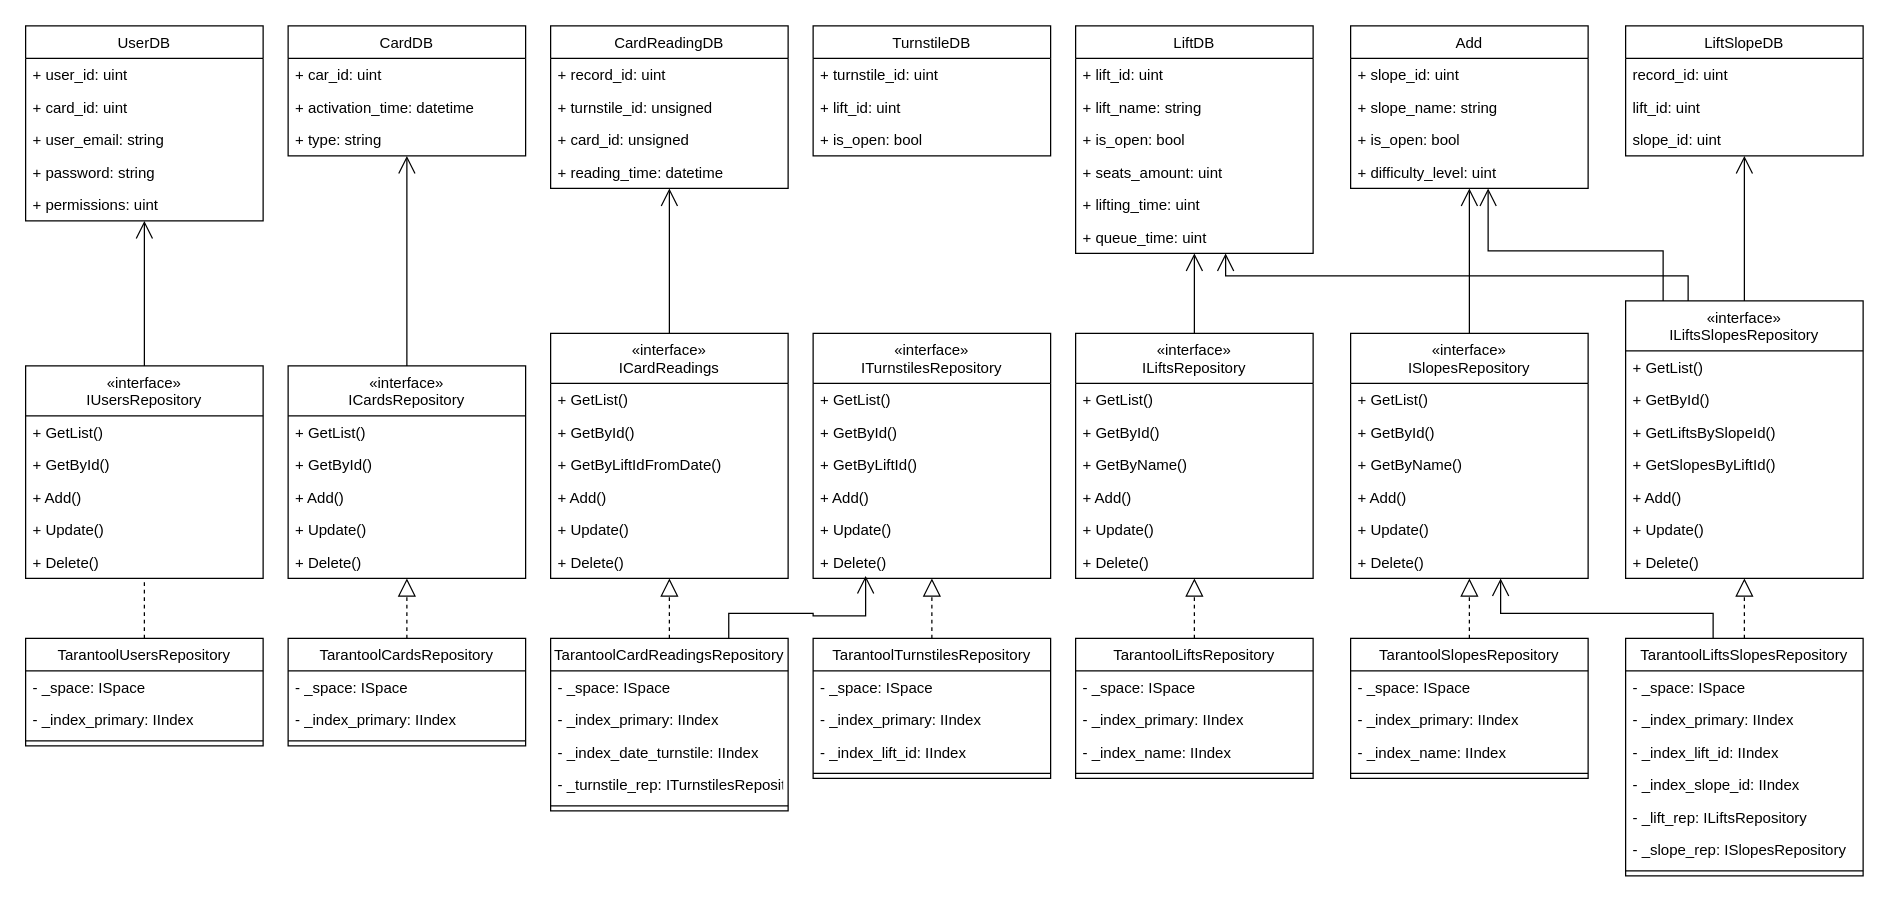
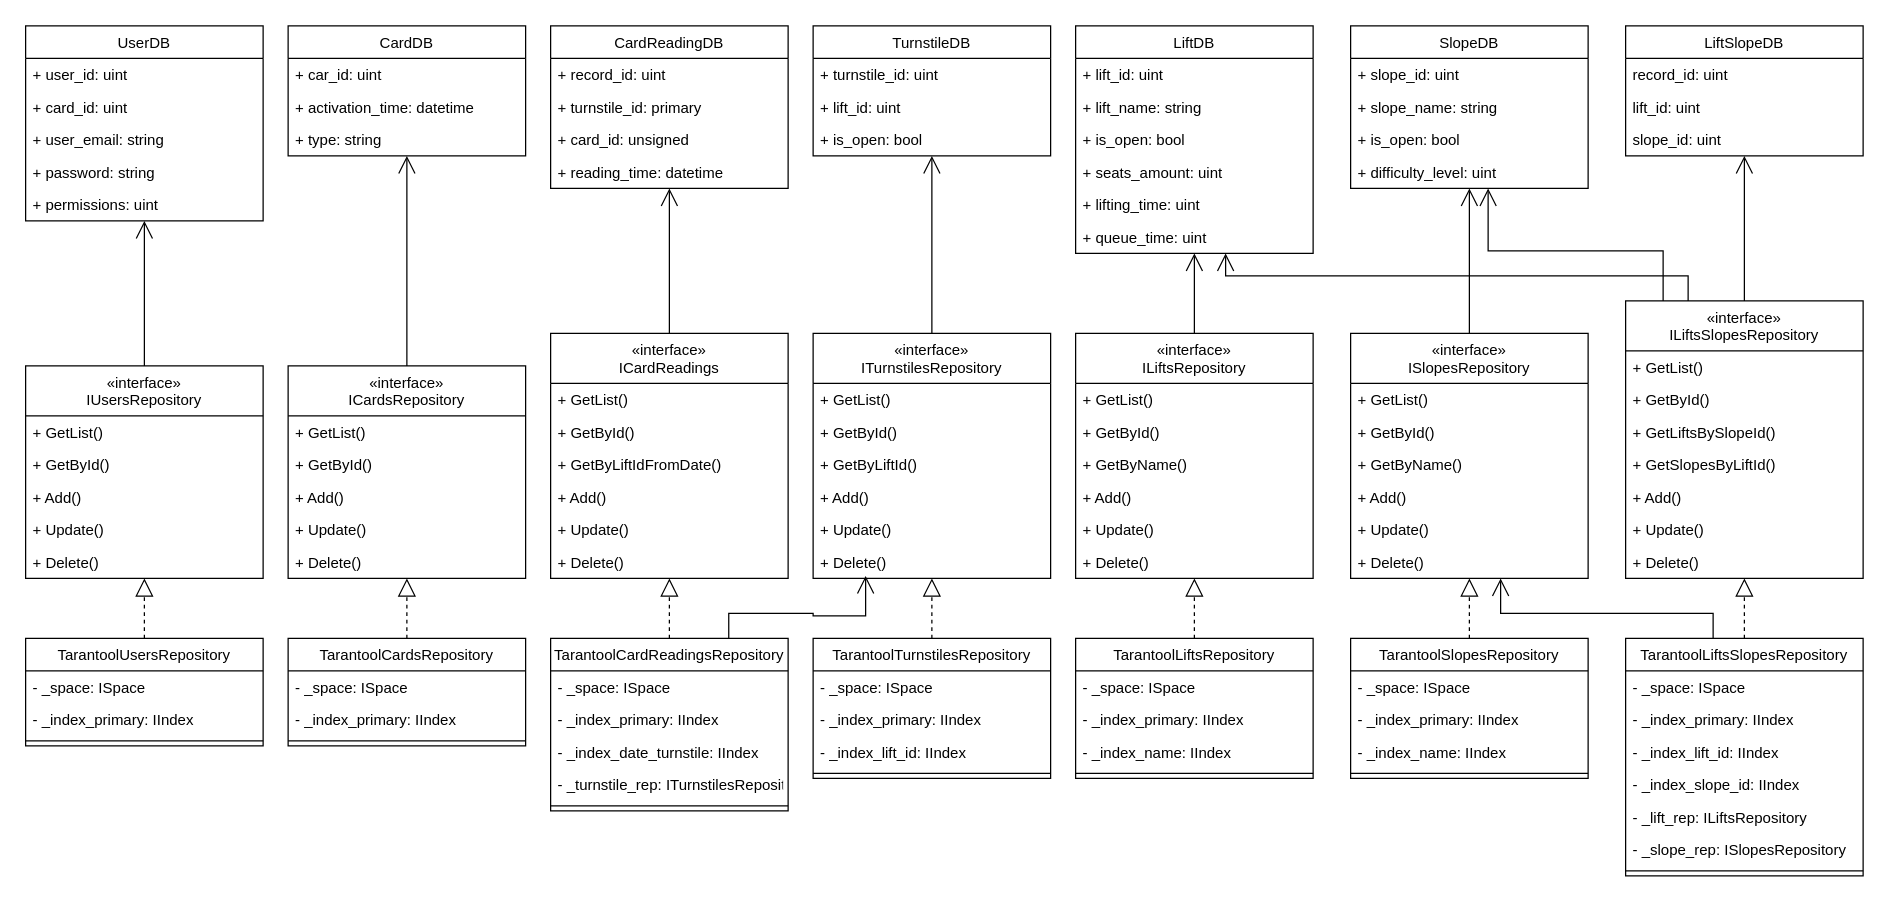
node "Add": label "Add" -> "SlopeDB"
node "+ turnstile_id: unsigned": label "+ turnstile_id: unsigned" -> "+ turnstile_id: primary"
edge "«interface» ITurnstilesRepository" -> "TurnstileDB": added
edge "«interface» IUsersRepository" -- "TarantoolUsersRepository": arrowhead none -> block
